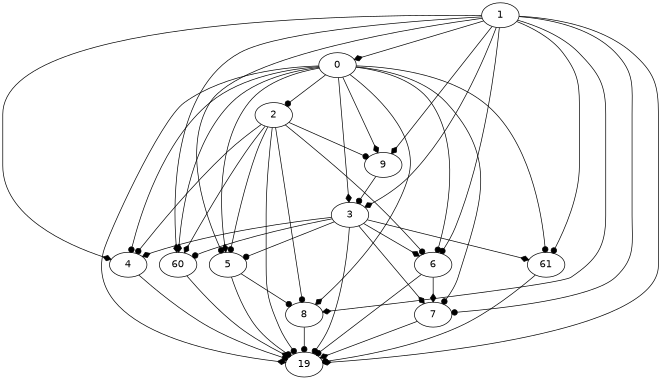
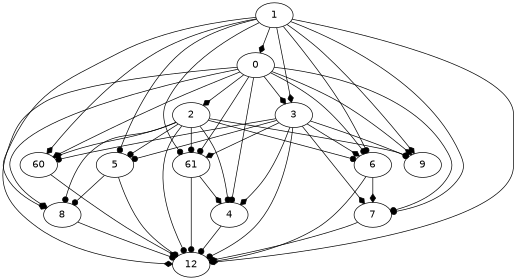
edge "1" -> "4": now "61" -> "4"
edge "0" -> "2": arrowhead dot -> diamond
edge "0" -> "5": removed
edge "2" -> "61": added
edge "9" -> "3": reversed
node "19": label "19" -> "12"
